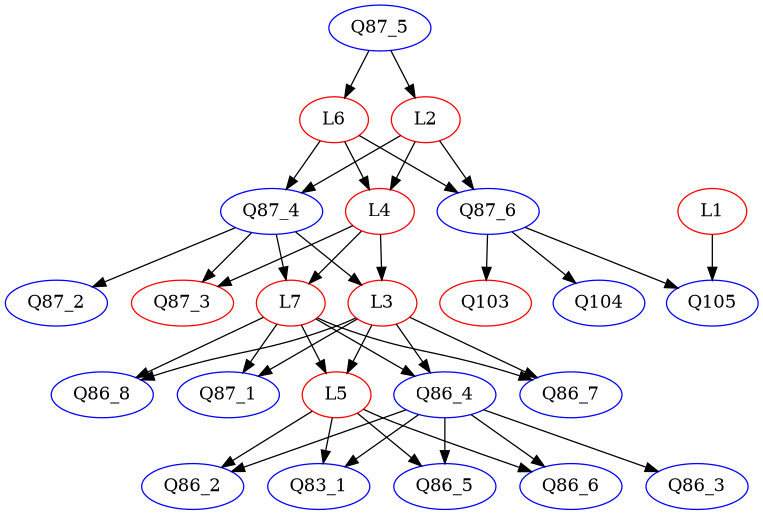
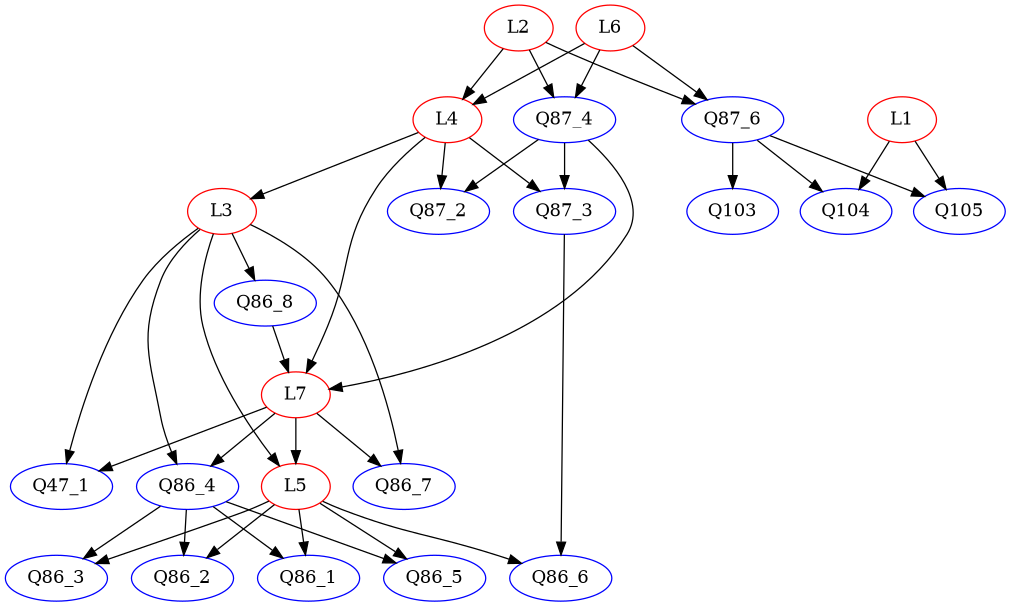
node "Q87_5": removed
edge "L4" -> "Q87_2": added
edge "L1" -> "Q104": added
edge "Q87_4" -> "L3": removed
node "Q87_3": color red -> blue
node "Q103": color red -> blue
edge "L7" -> "Q86_8": reversed
node "Q87_1": label "Q87_1" -> "Q47_1"
edge "Q86_4" -> "Q86_6": now "Q87_3" -> "Q86_6"
node "Q83_1": label "Q83_1" -> "Q86_1"
edge "L5" -> "Q86_3": added
